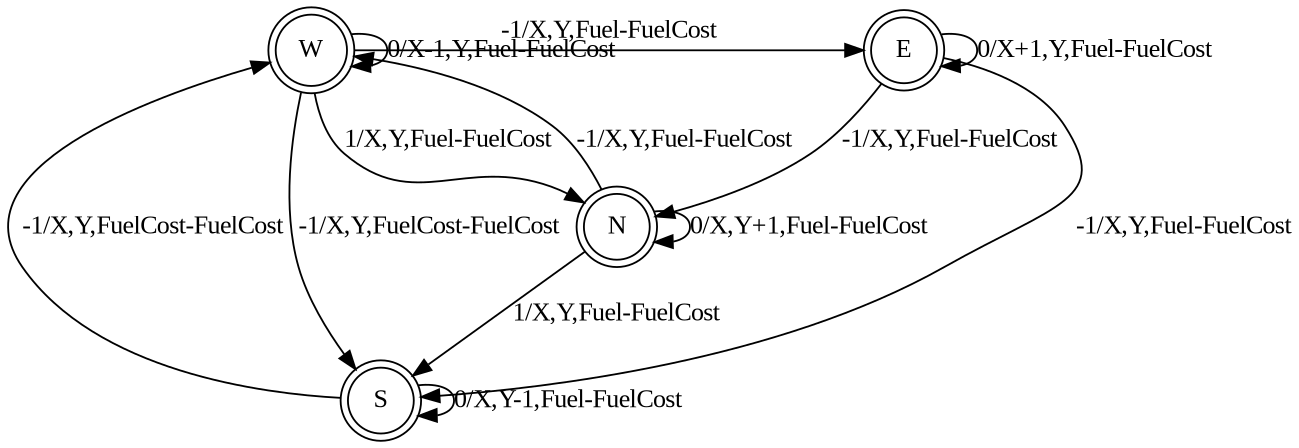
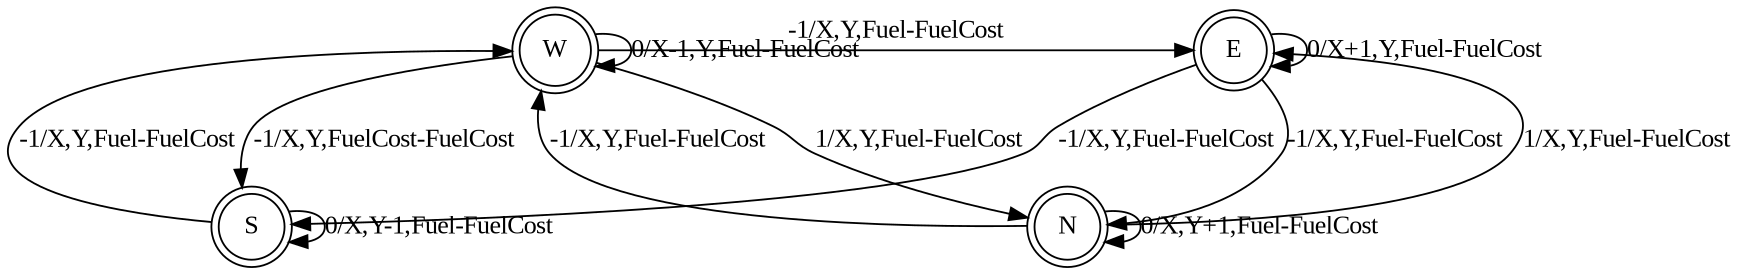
edge "S" -> "W": label "-1/X,Y,FuelCost-FuelCost" -> "-1/X,Y,Fuel-FuelCost"
edge "N" -> "S": now "N" -> "E"
